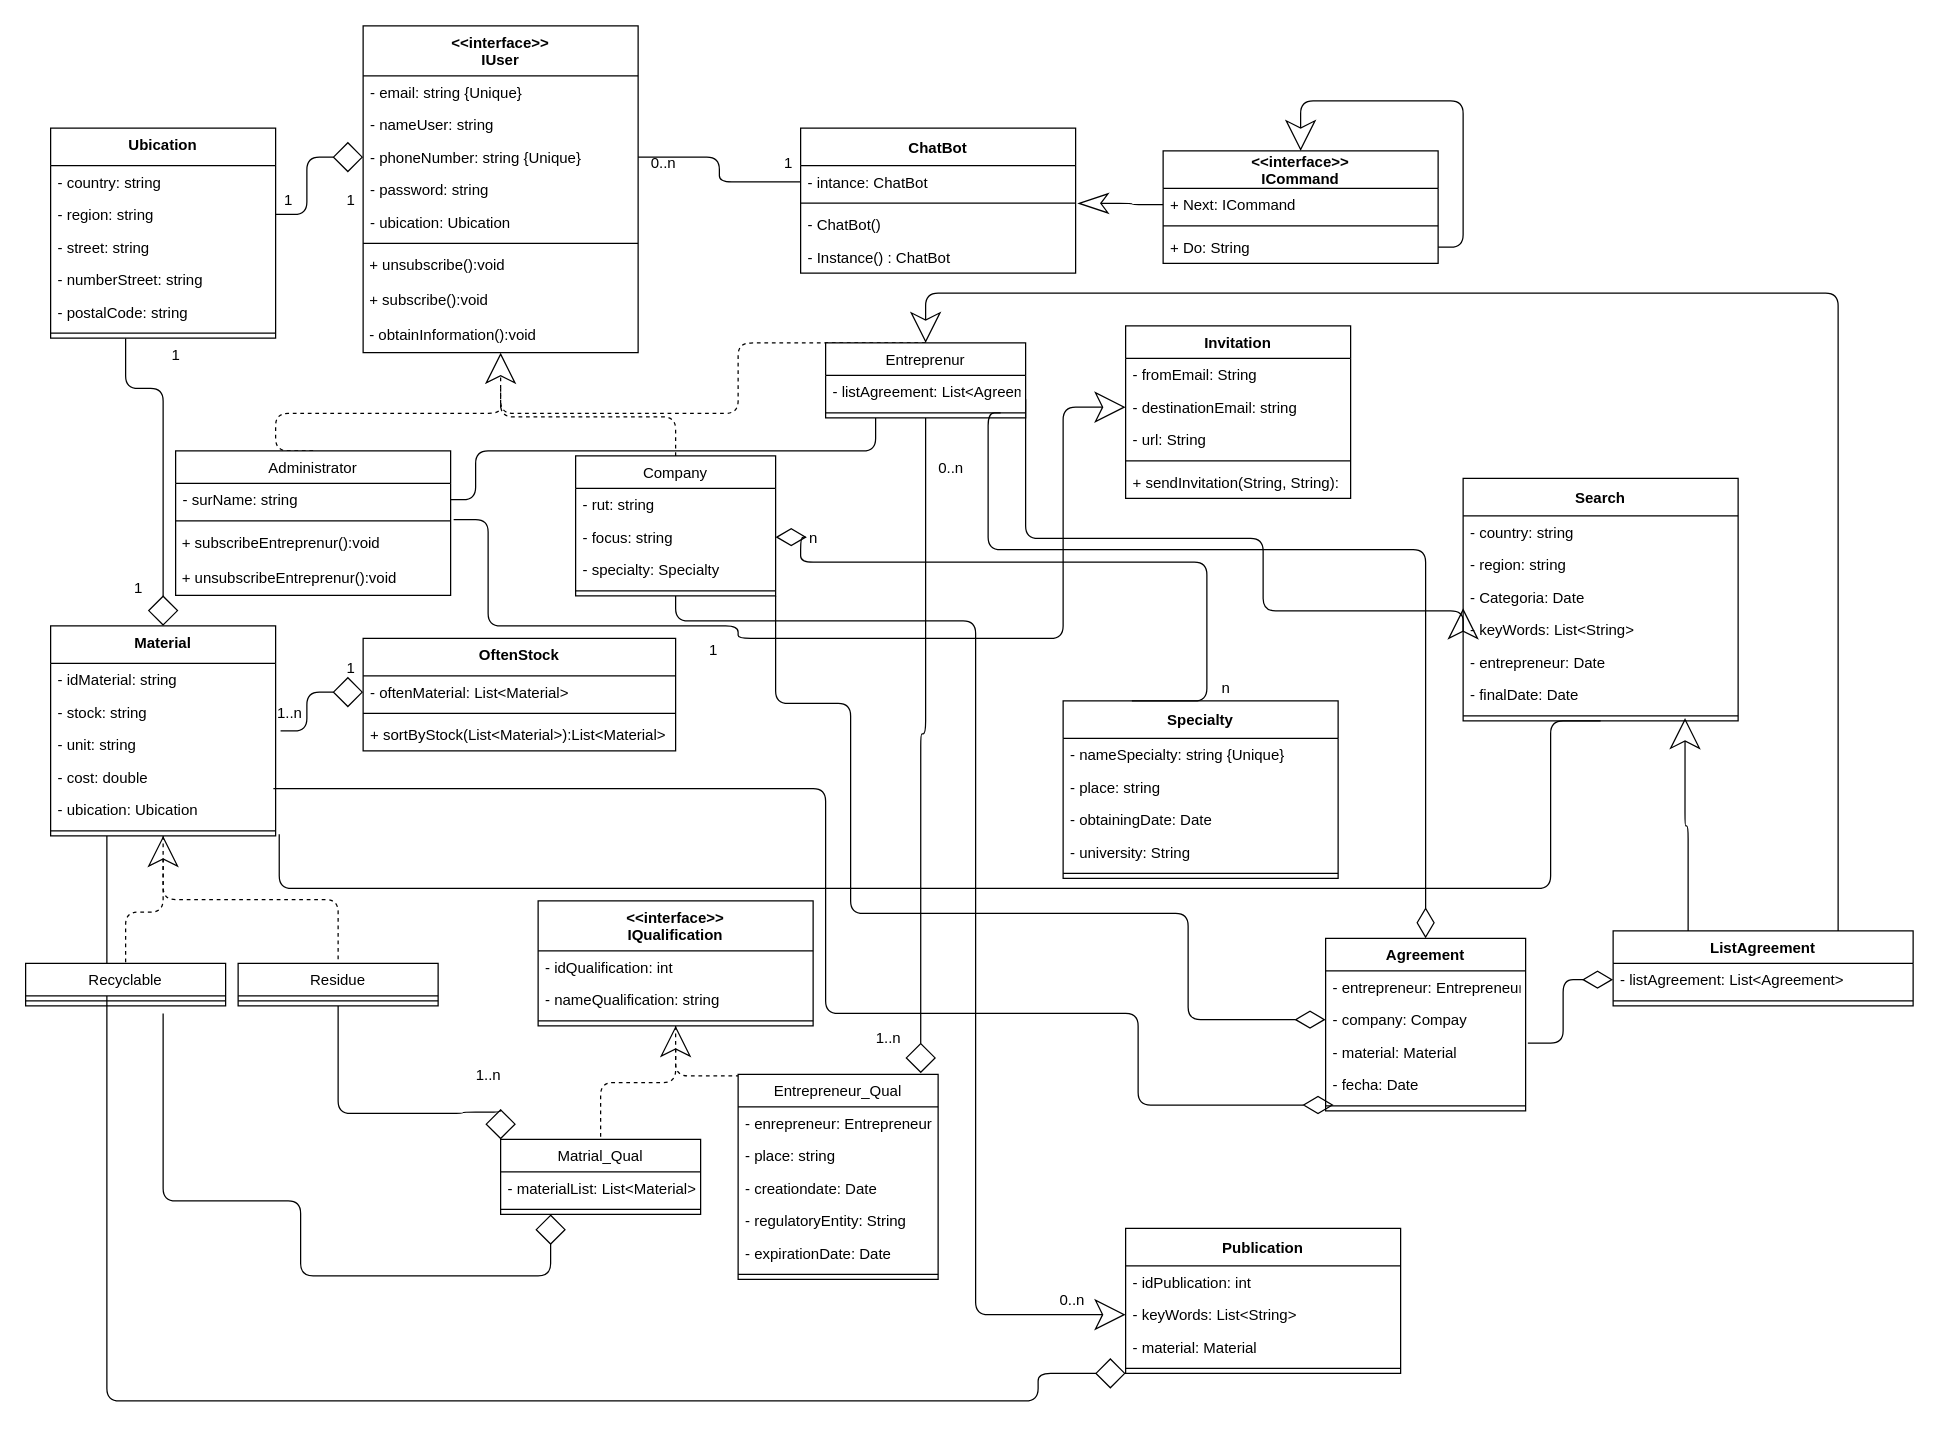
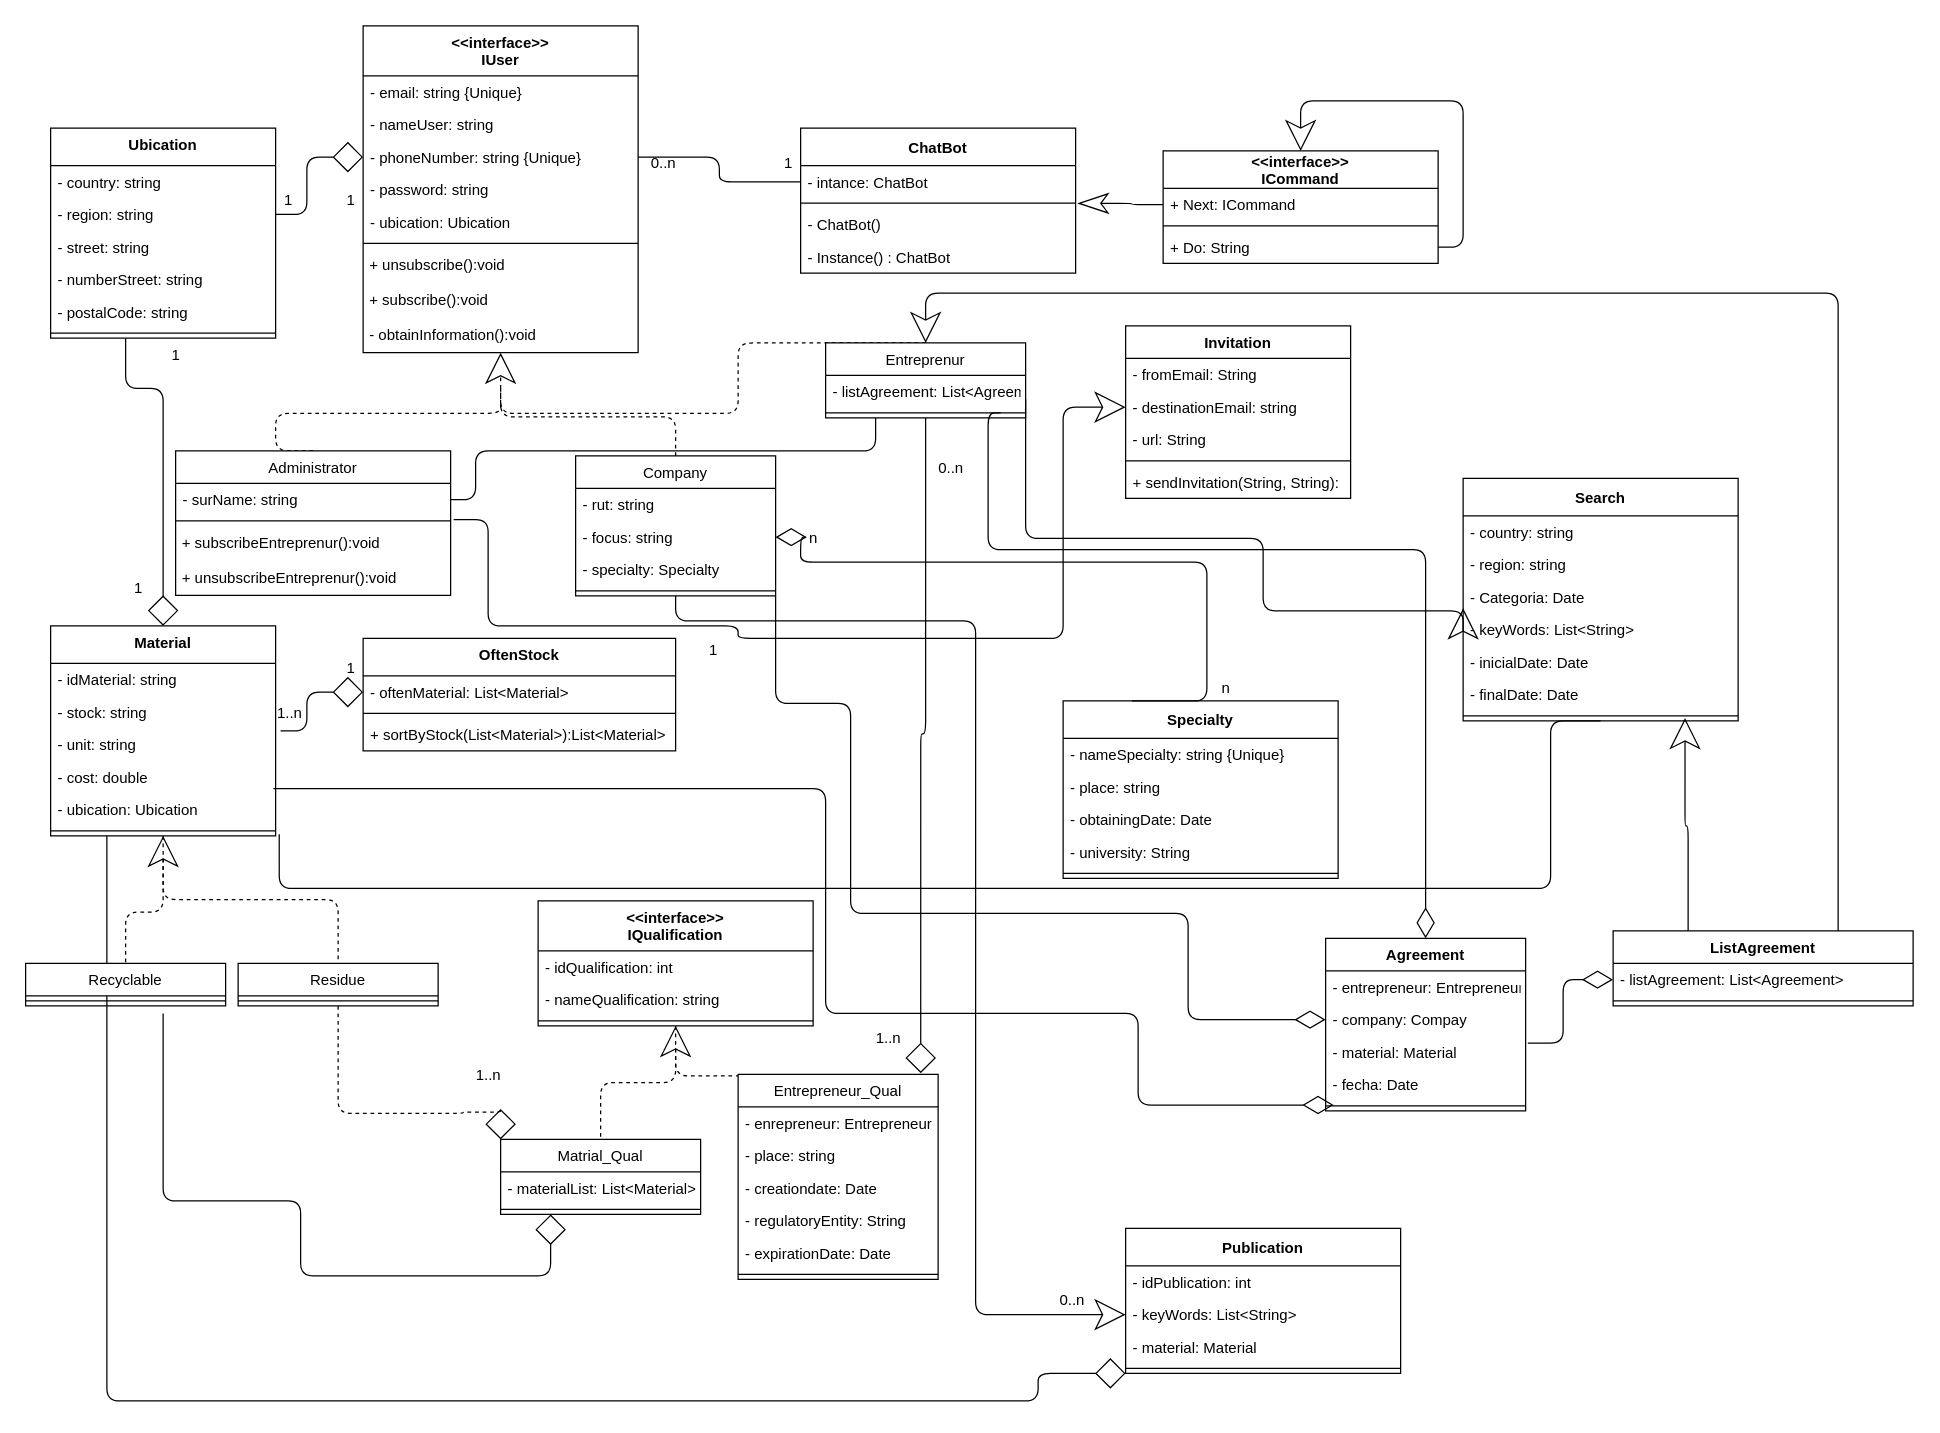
node "- entrepreneur: Date": label "- entrepreneur: Date" -> "- inicialDate: Date"
edge "Residue" -> "Matrial_Qual": style solid -> dashed
